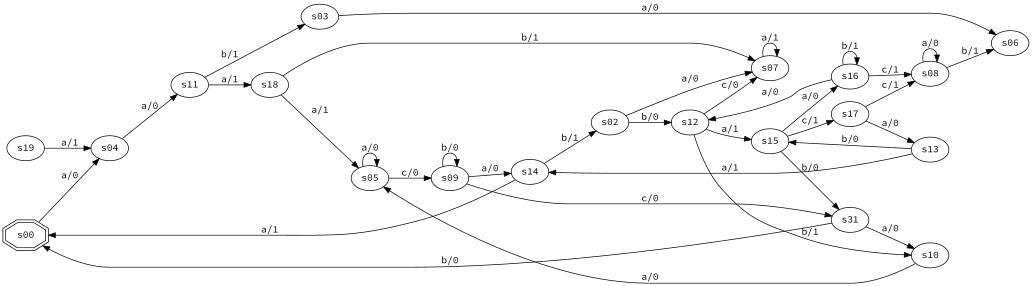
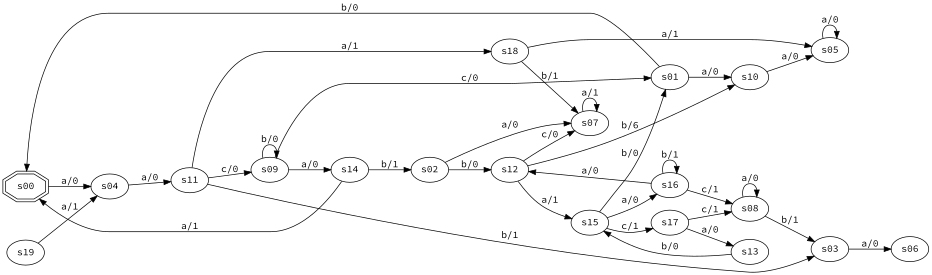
edge "s08" -> "s06": now "s08" -> "s03"
edge "s13" -> "s14": removed, label "a/1"
edge "s05" -> "s09": now "s11" -> "s09"
node "s31": label "s31" -> "s01"
edge "s12" -> "s10": label "b/1" -> "b/6"
